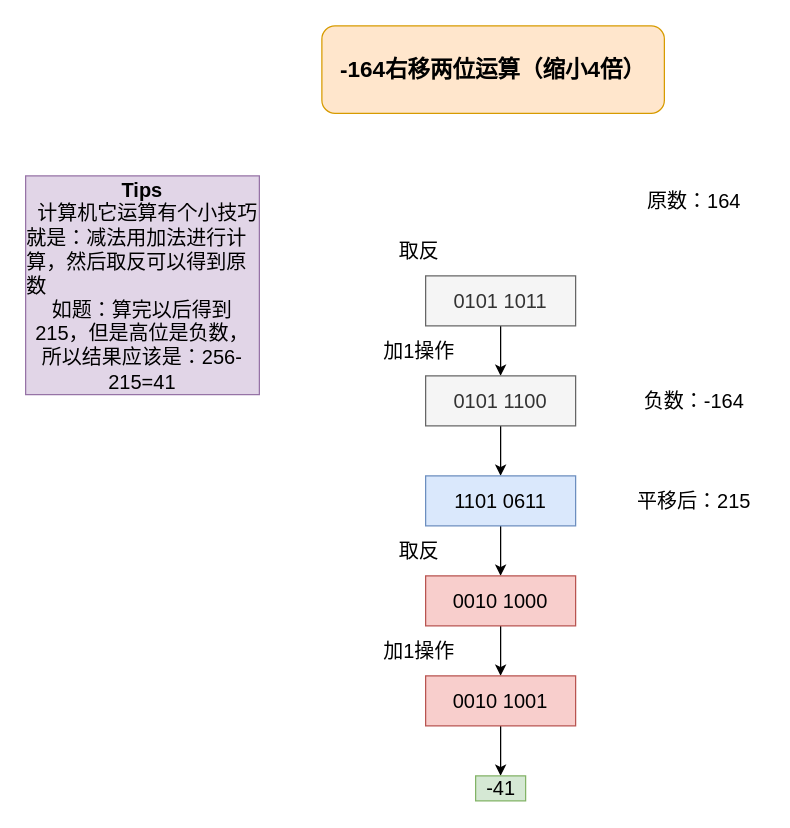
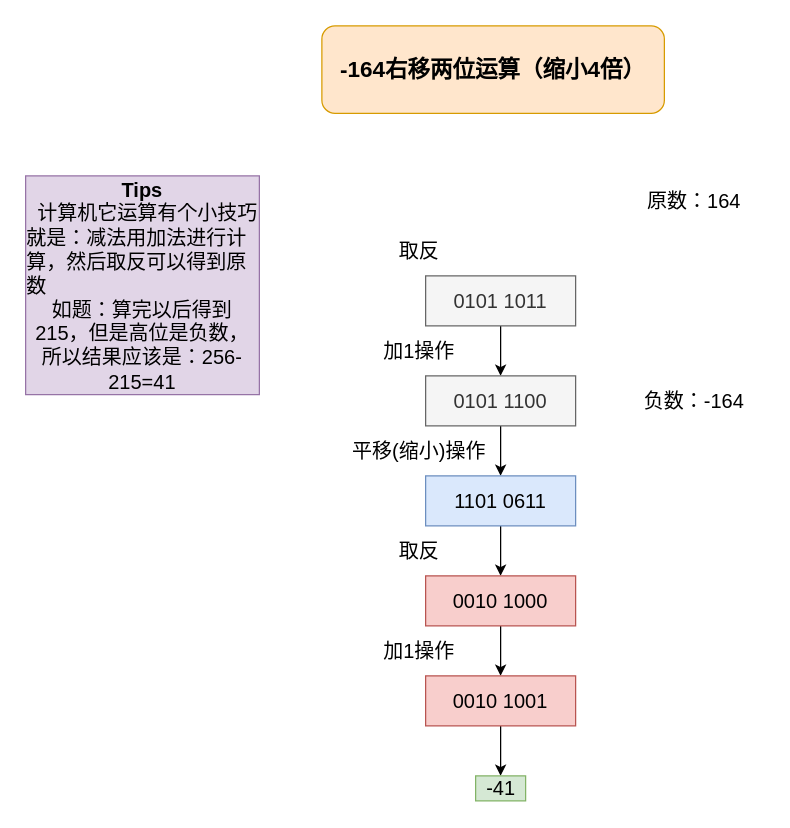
node "平移(缩小)操作": added
node "平移后：215": removed
